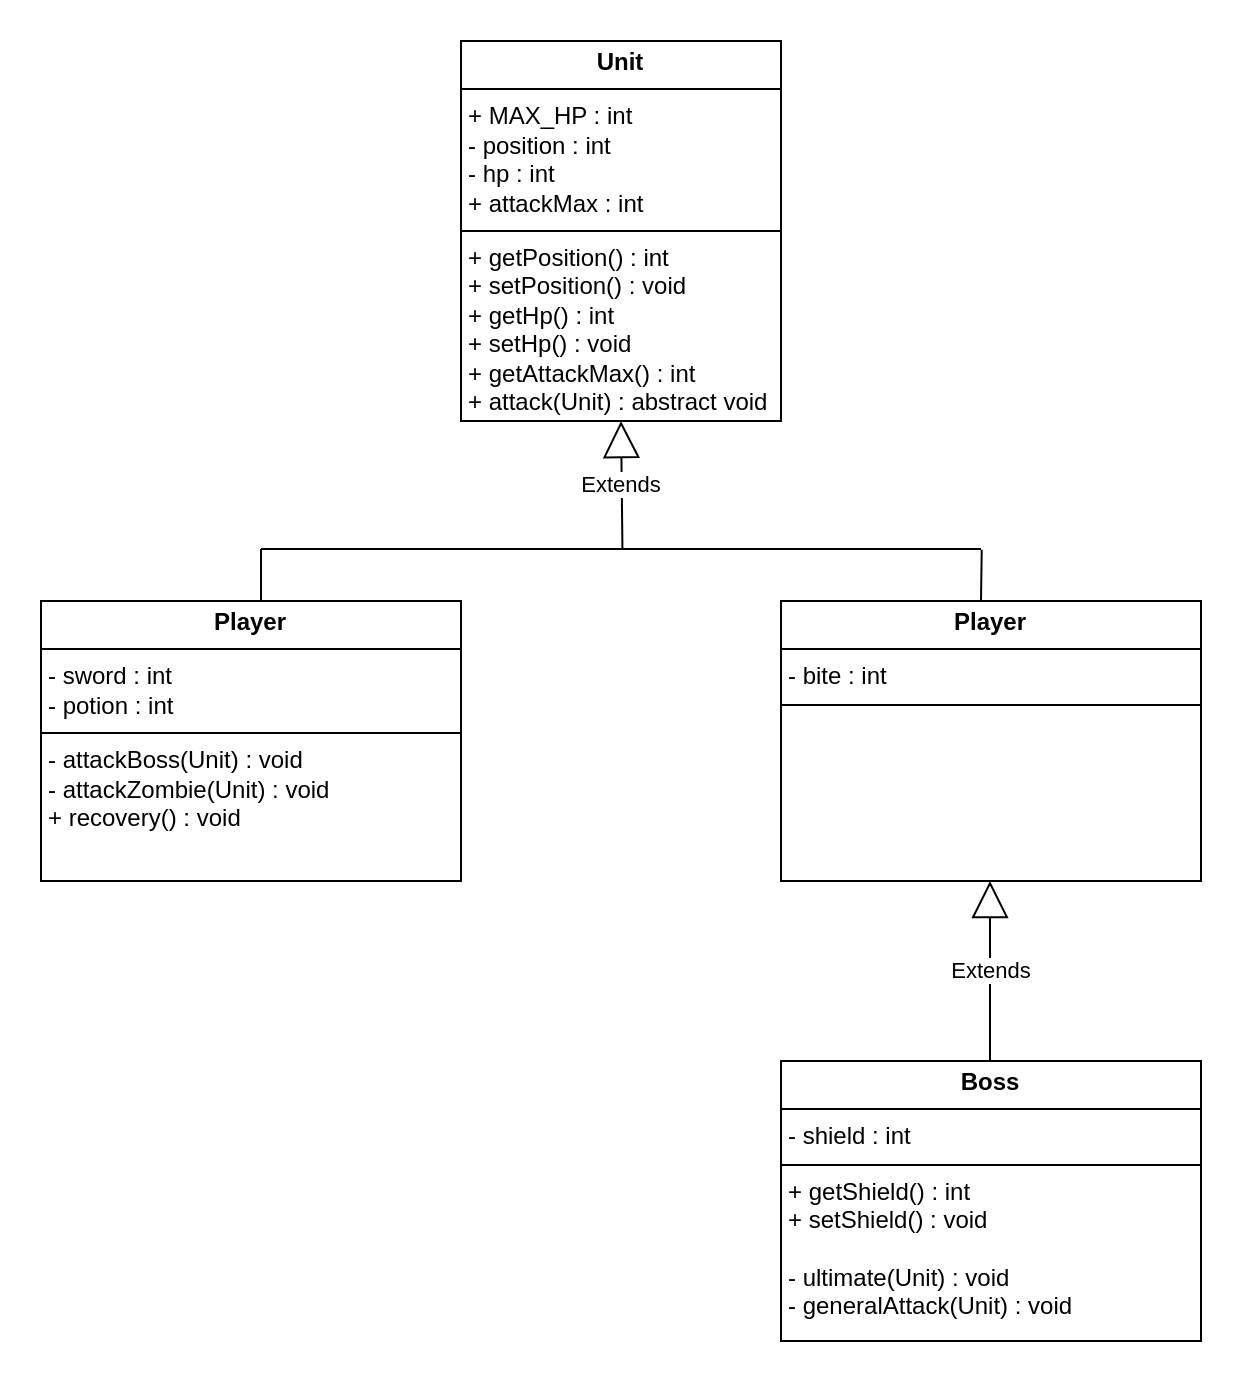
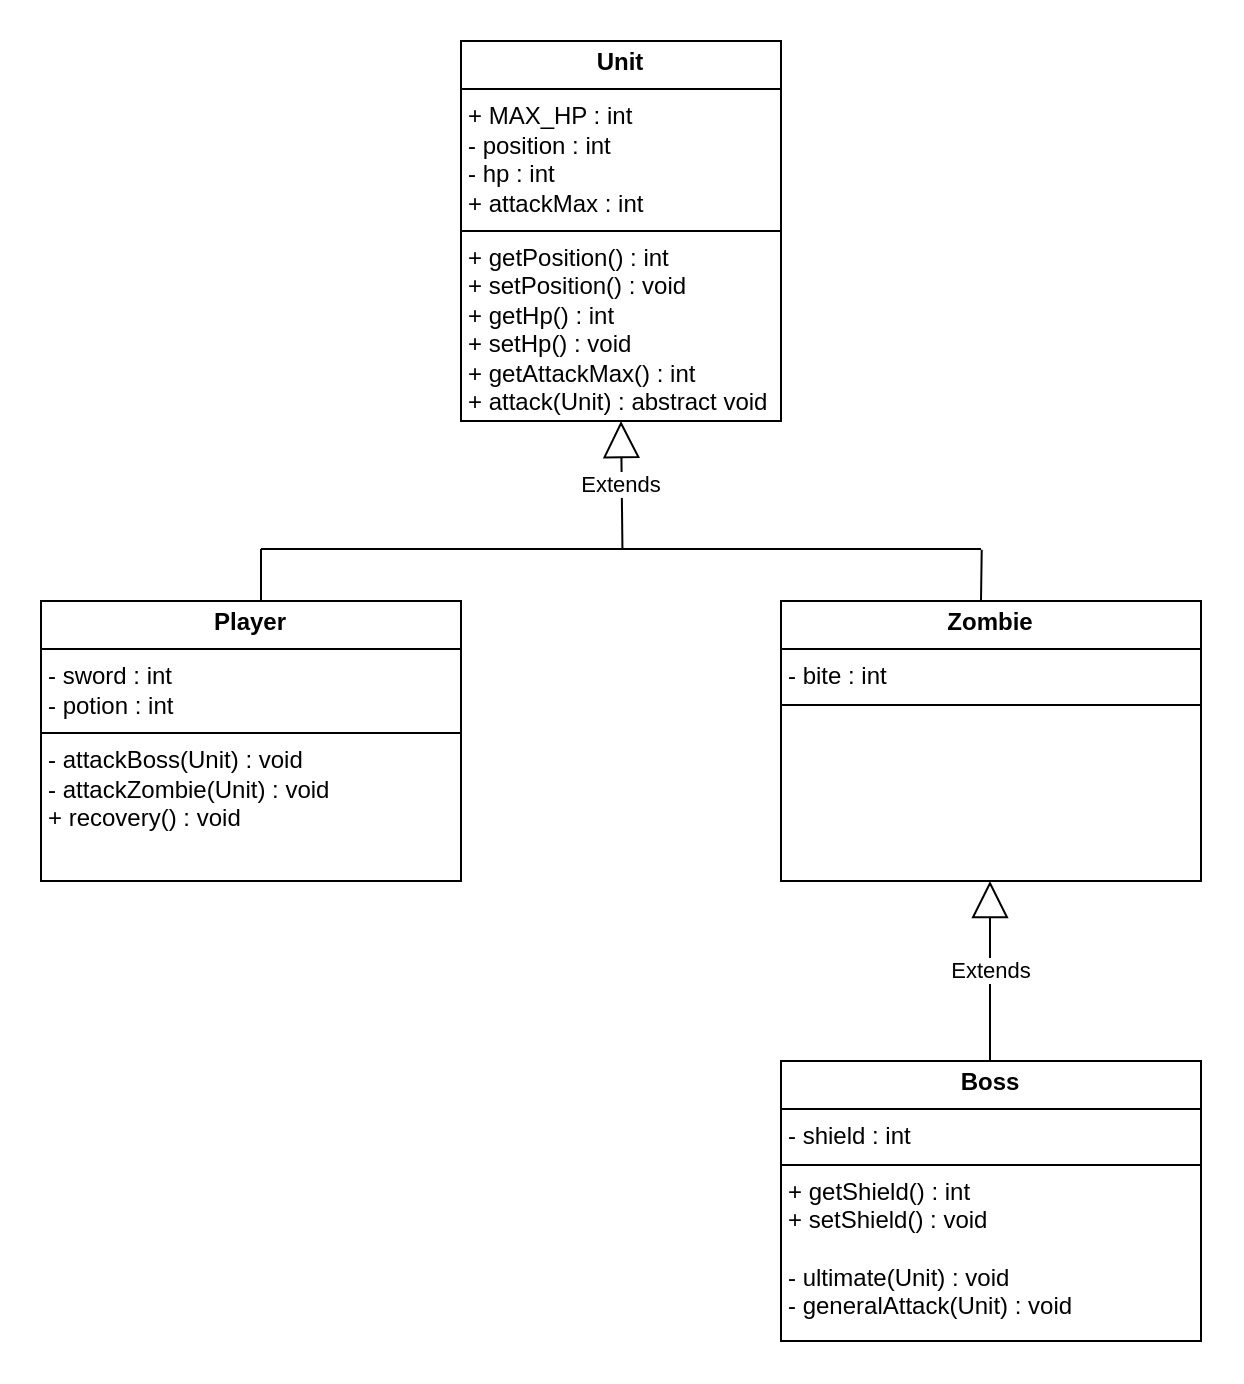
node "Player - bite : int": label "Player - bite : int" -> "Zombie - bite : int"
